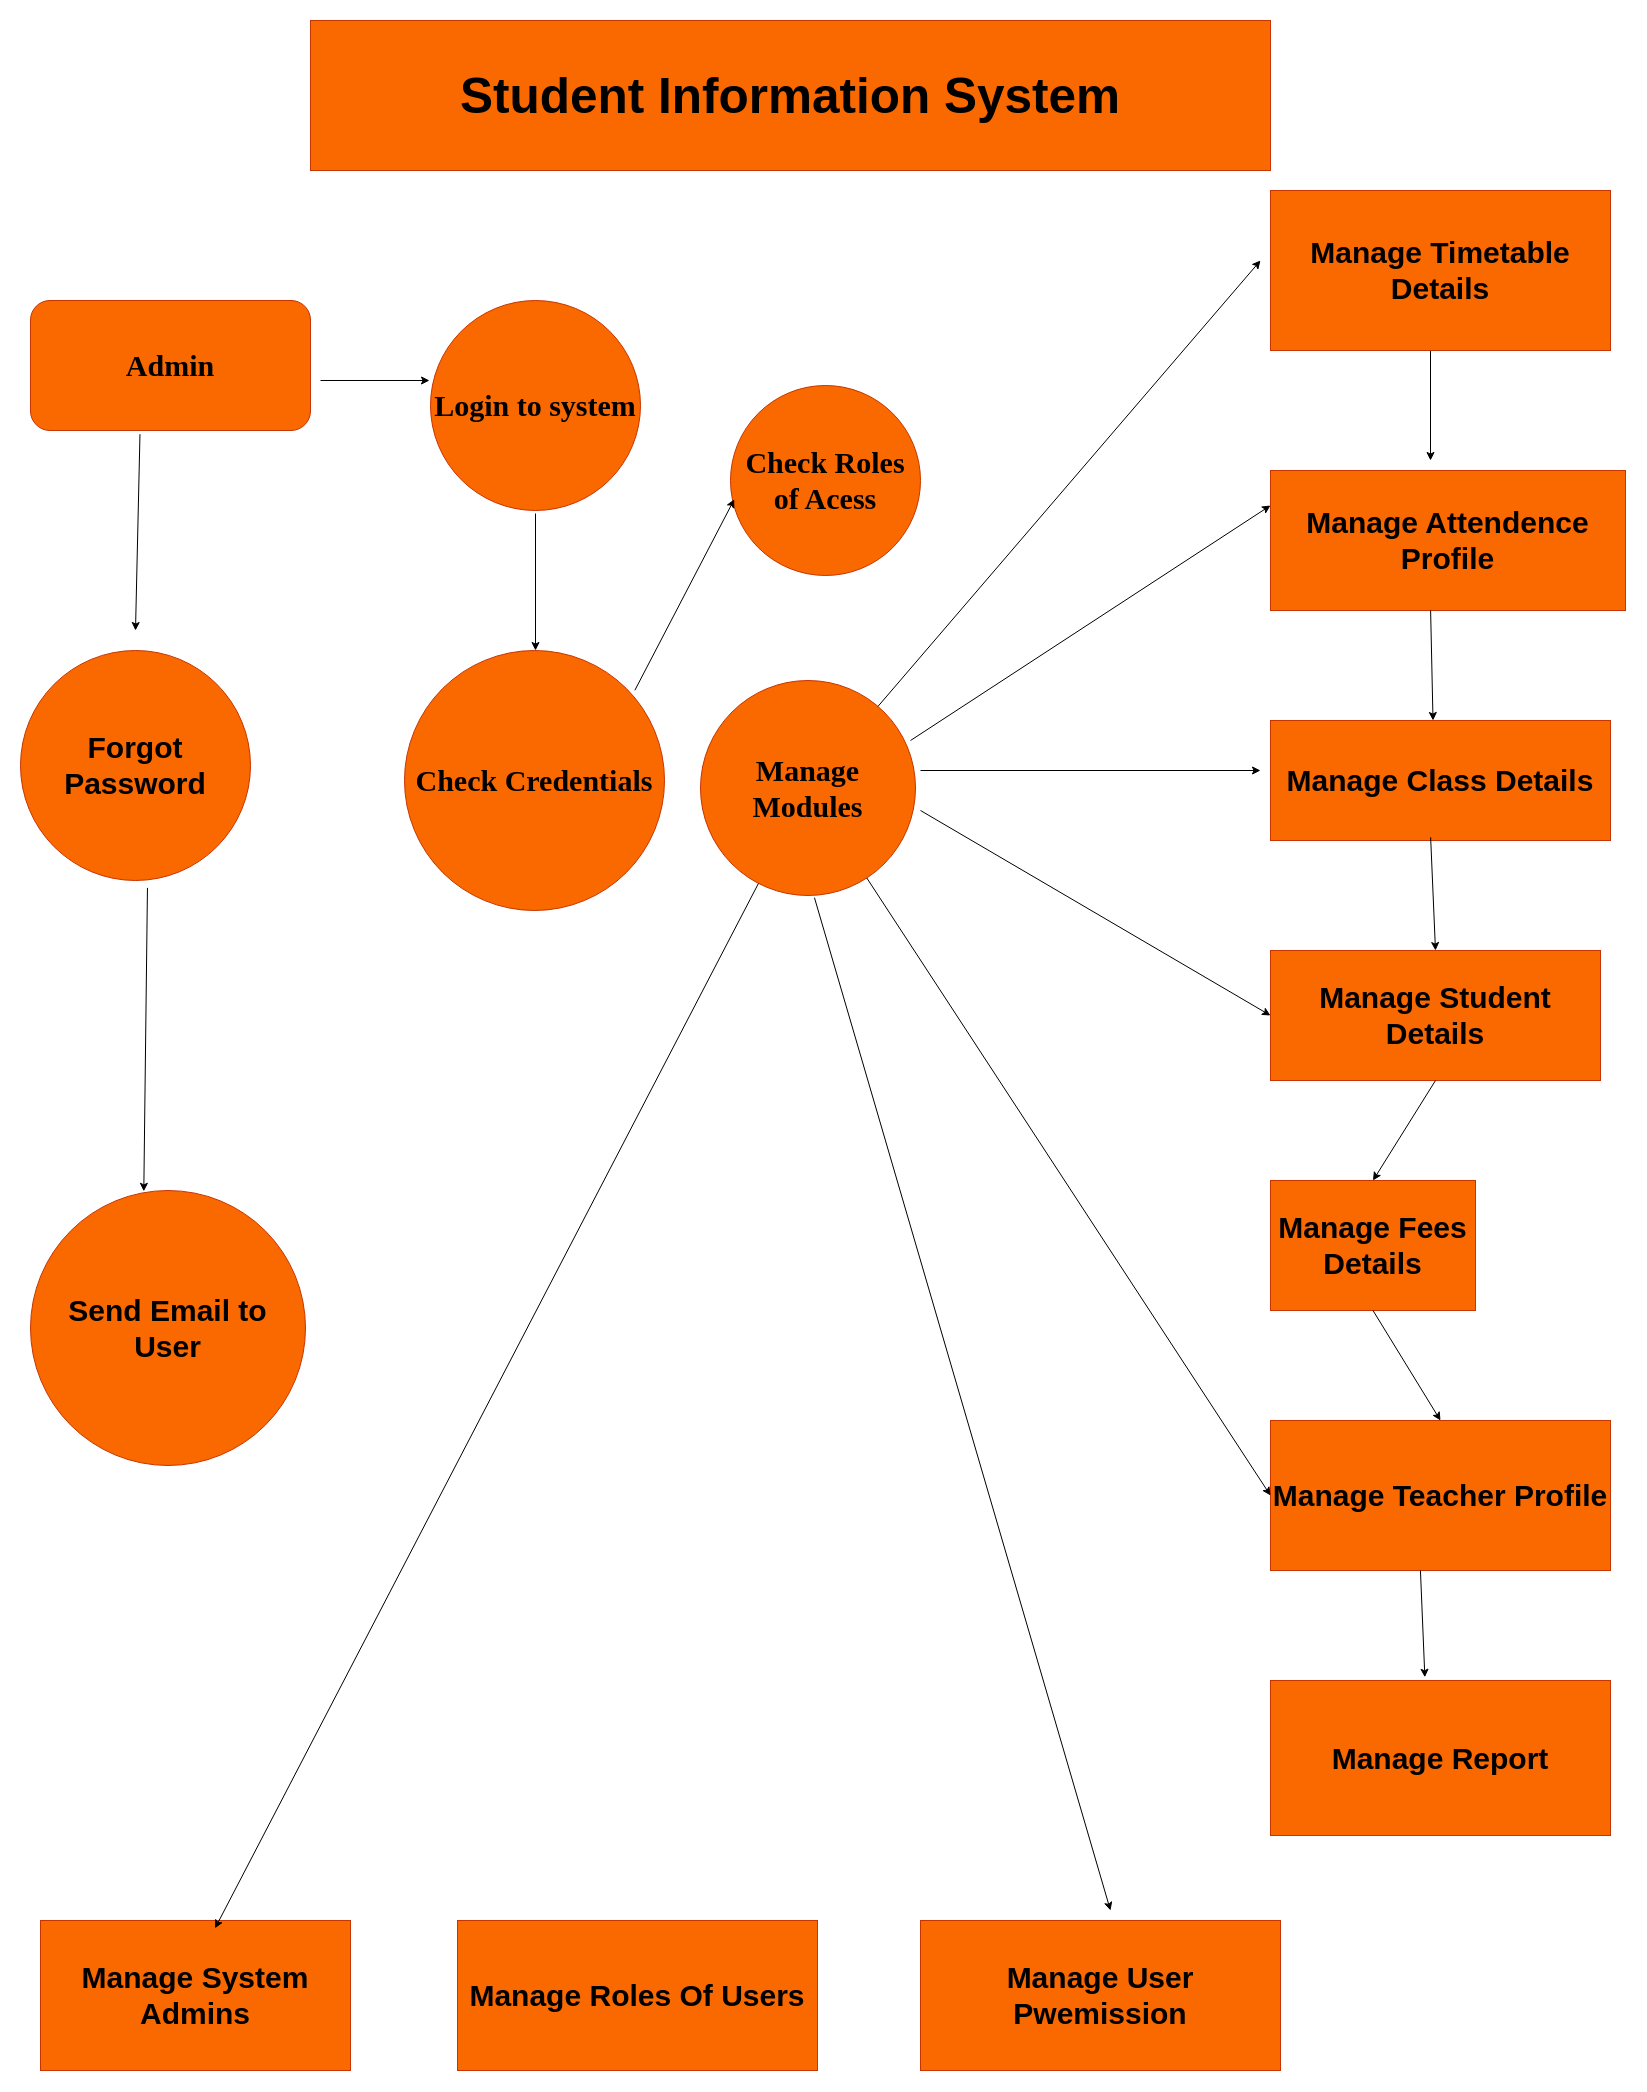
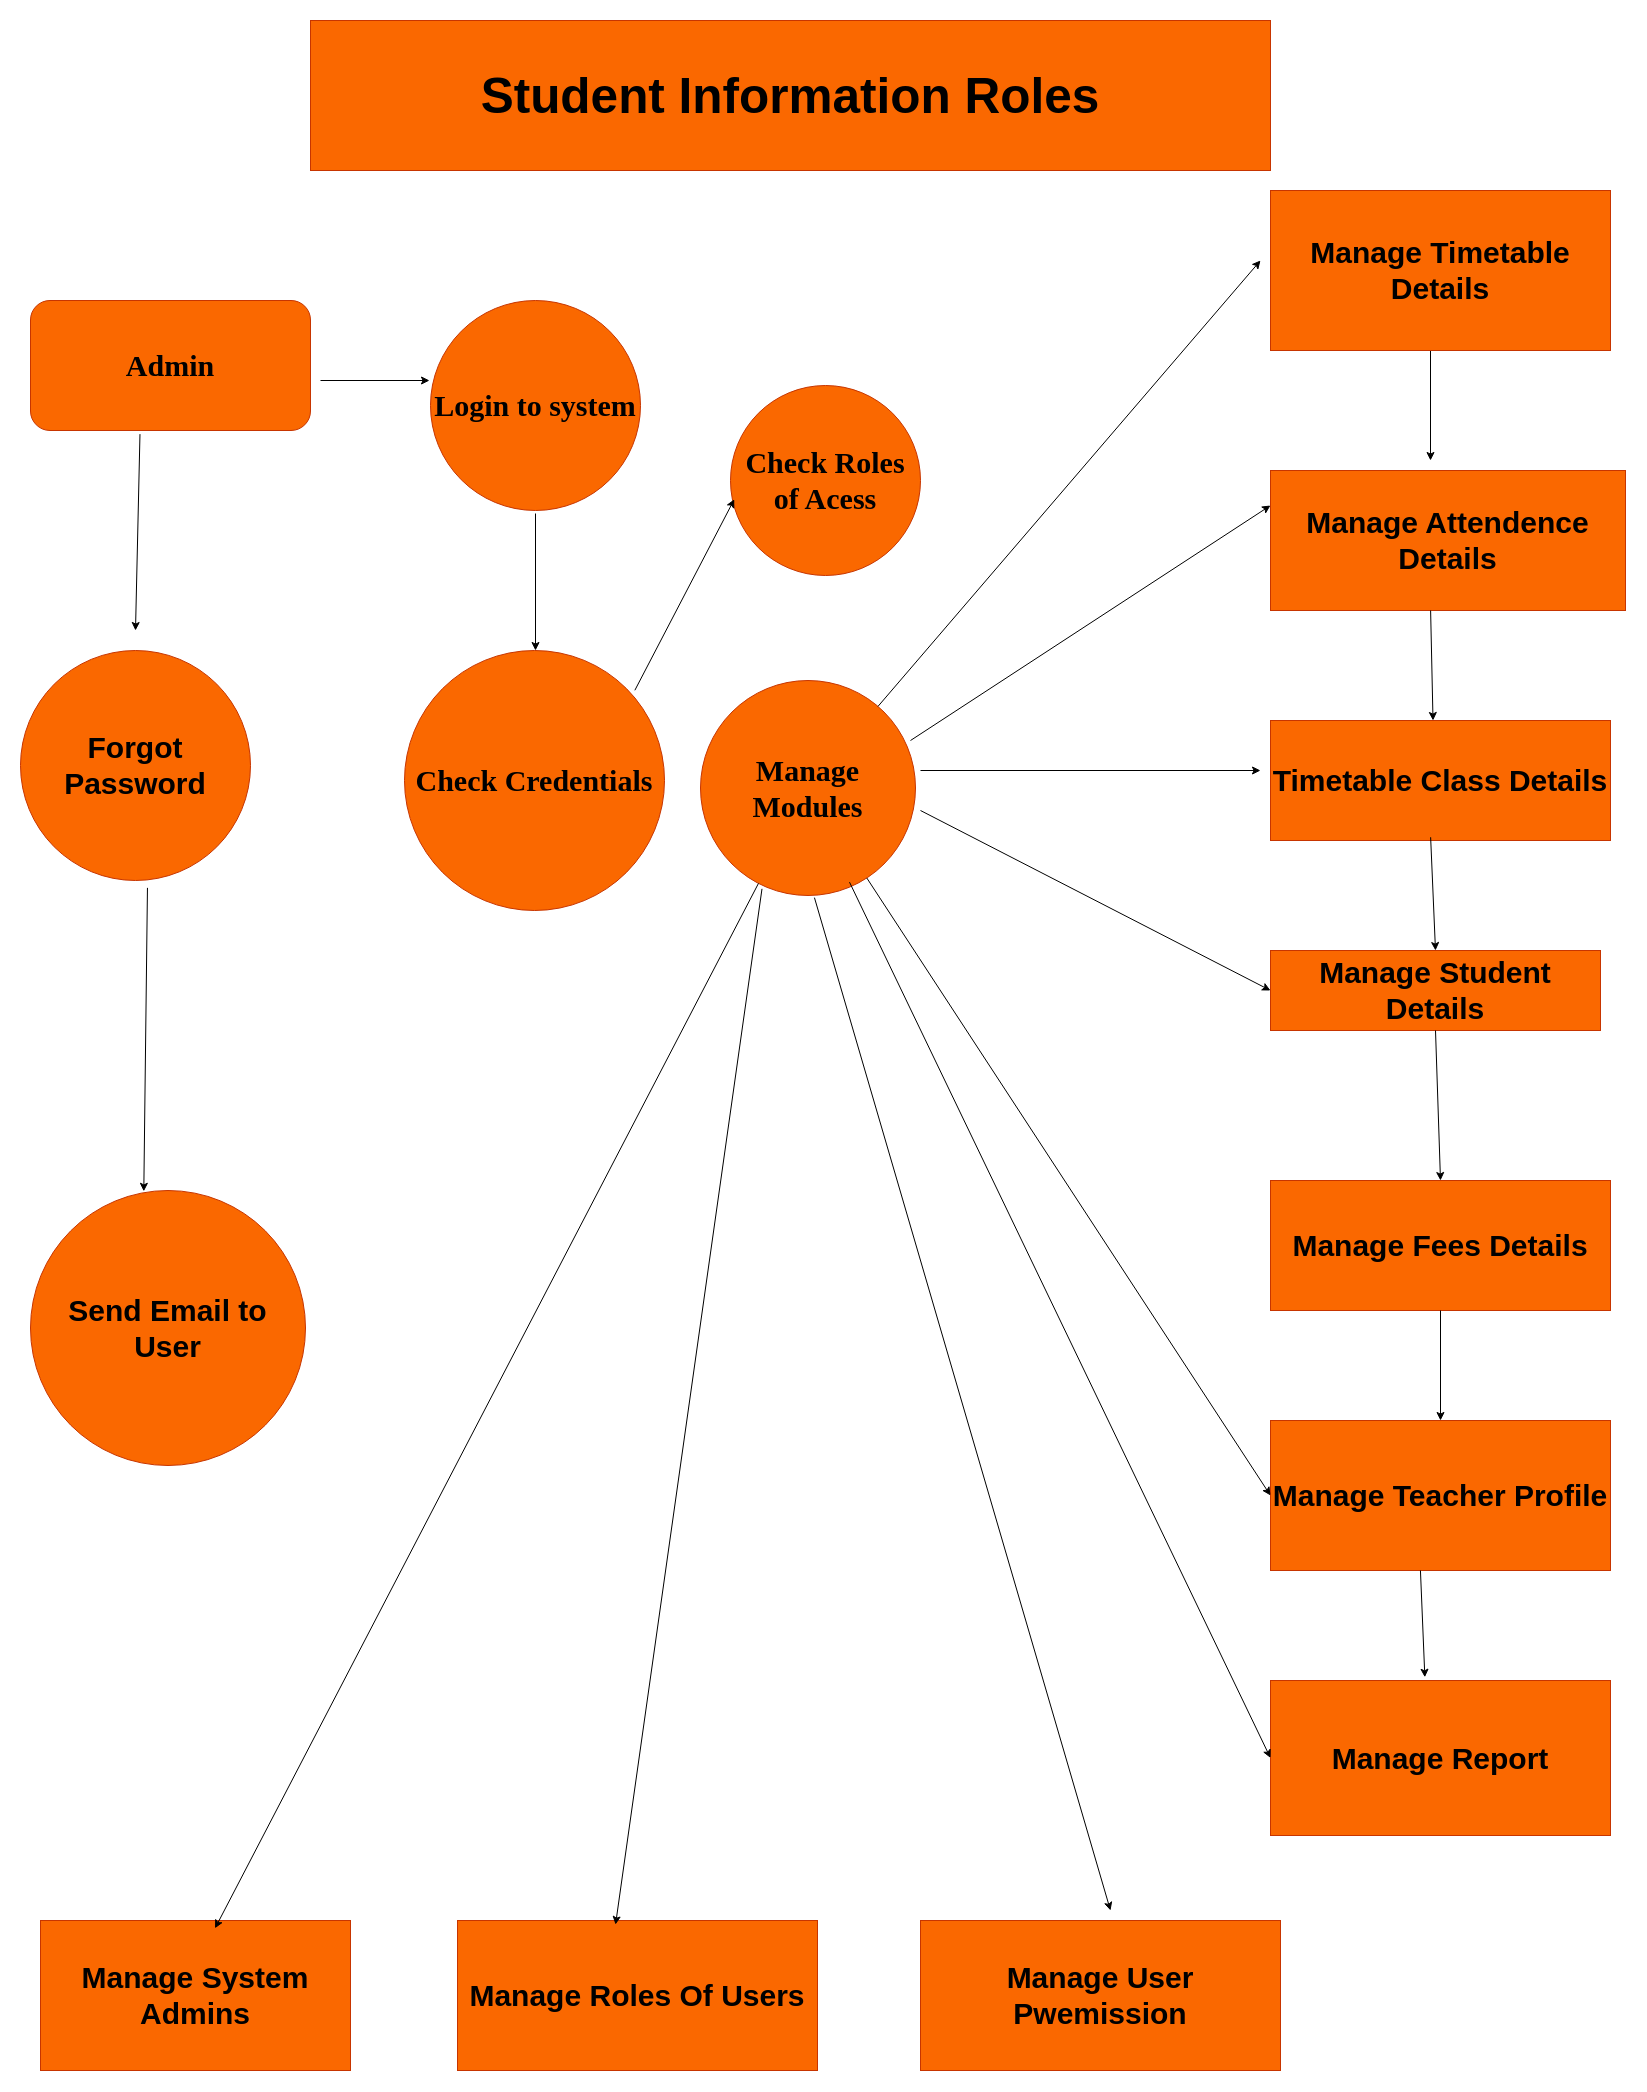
node "Student Information System": label "Student Information System" -> "Student Information Roles"
node "Manage Attendence Profile": label "Manage Attendence Profile" -> "Manage Attendence Details"
node "Manage Class Details": label "Manage Class Details" -> "Timetable Class Details"
node "Manage Student Details": size 330x130 -> 330x80
node "Manage Fees Details": size 205x130 -> 340x130
edge "Manage Modules" -> "Manage Report": added
edge "Manage Modules" -> "Manage Roles Of Users": added
